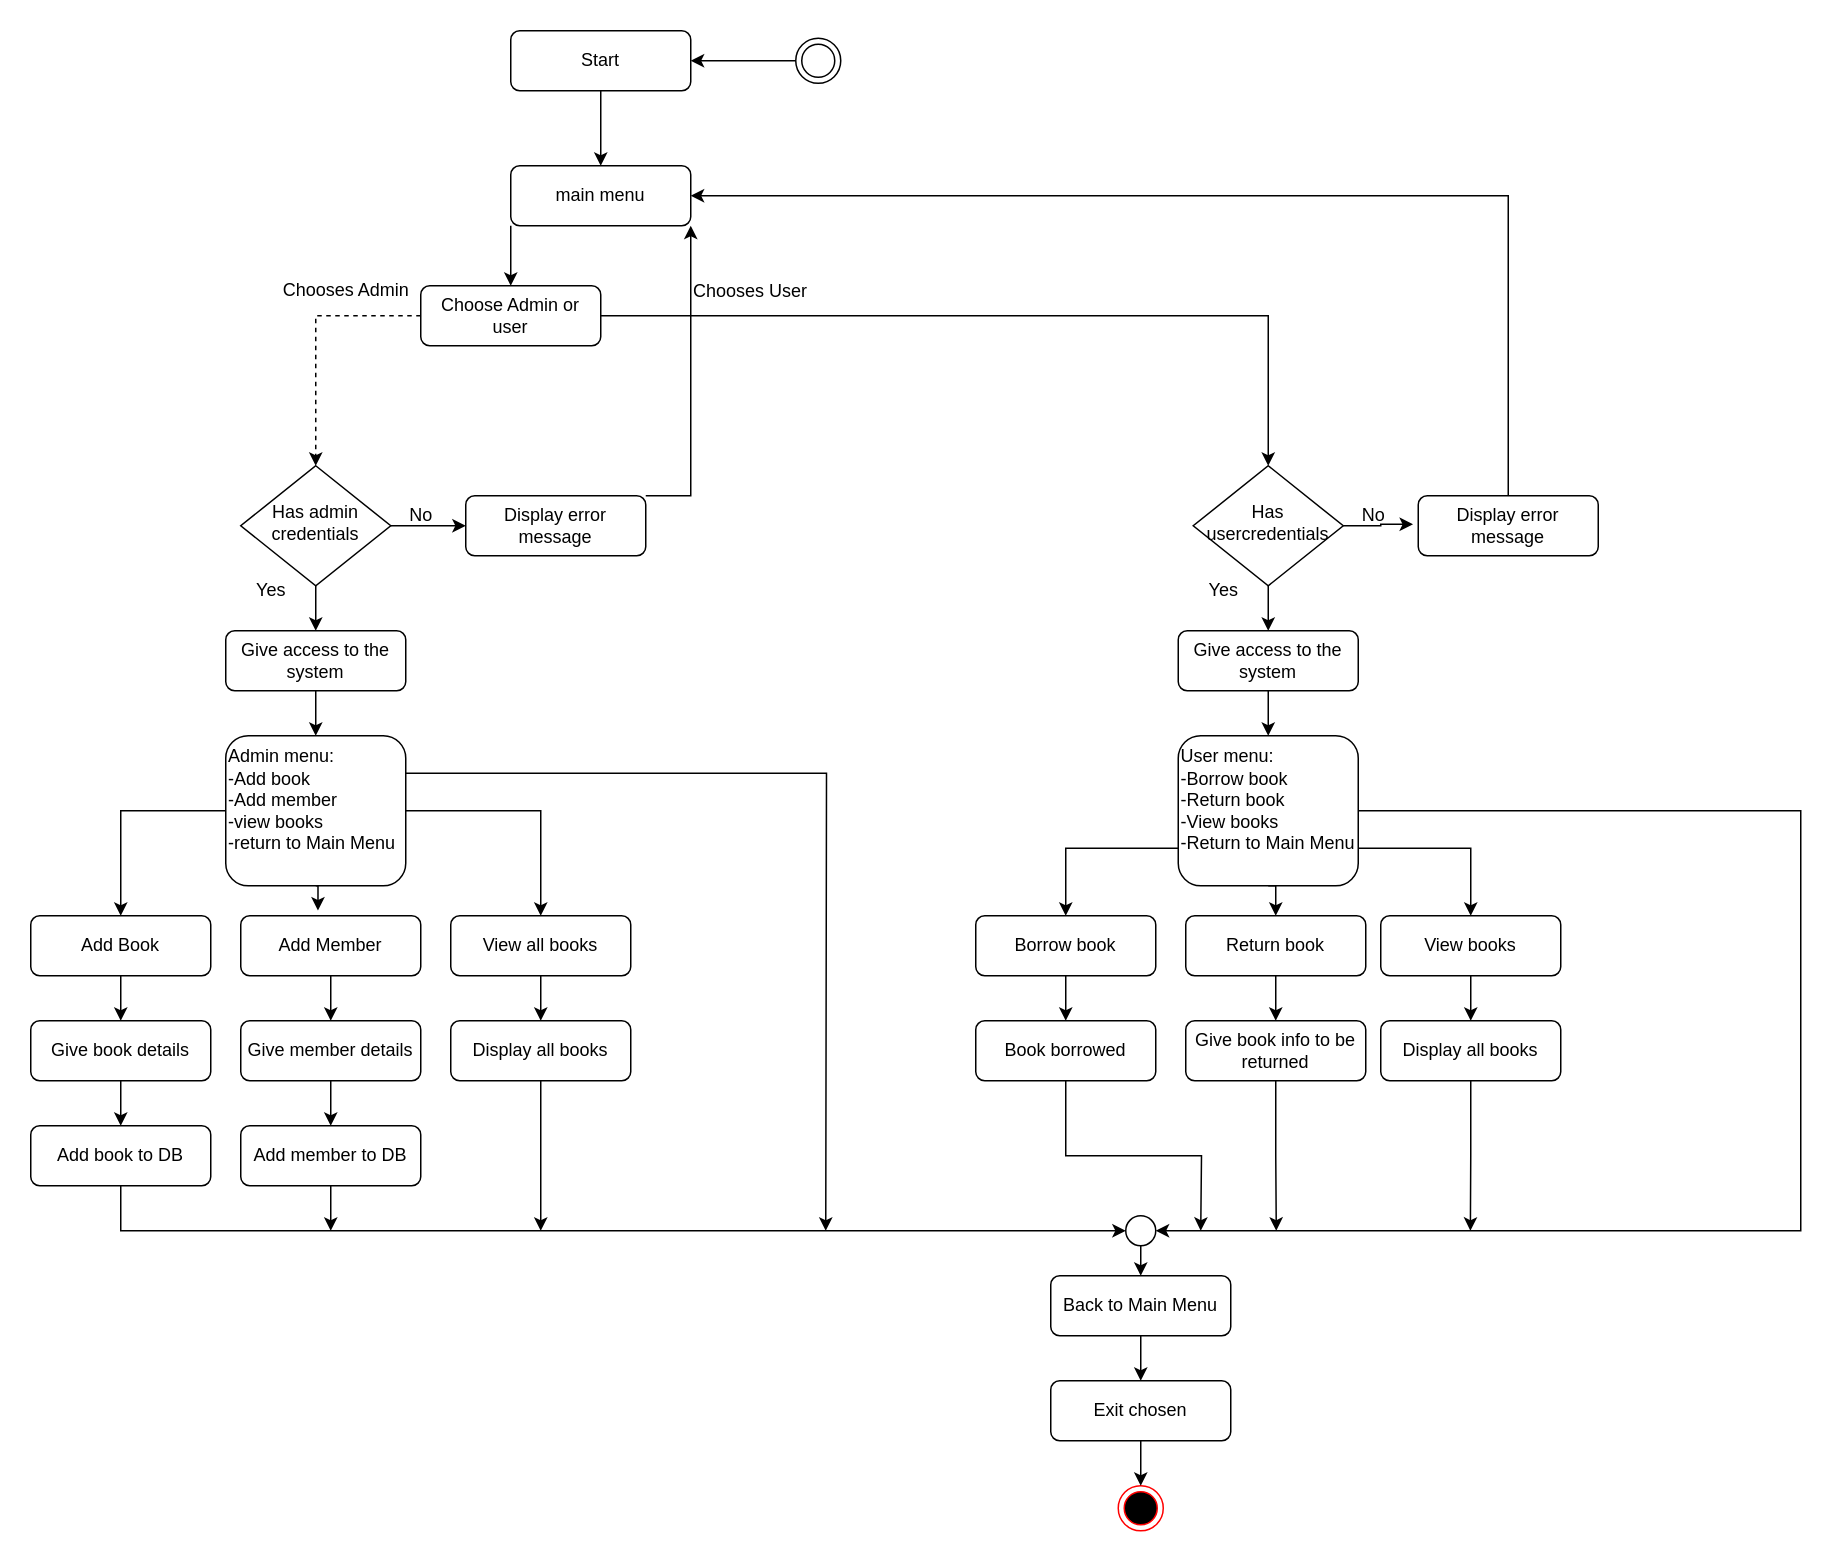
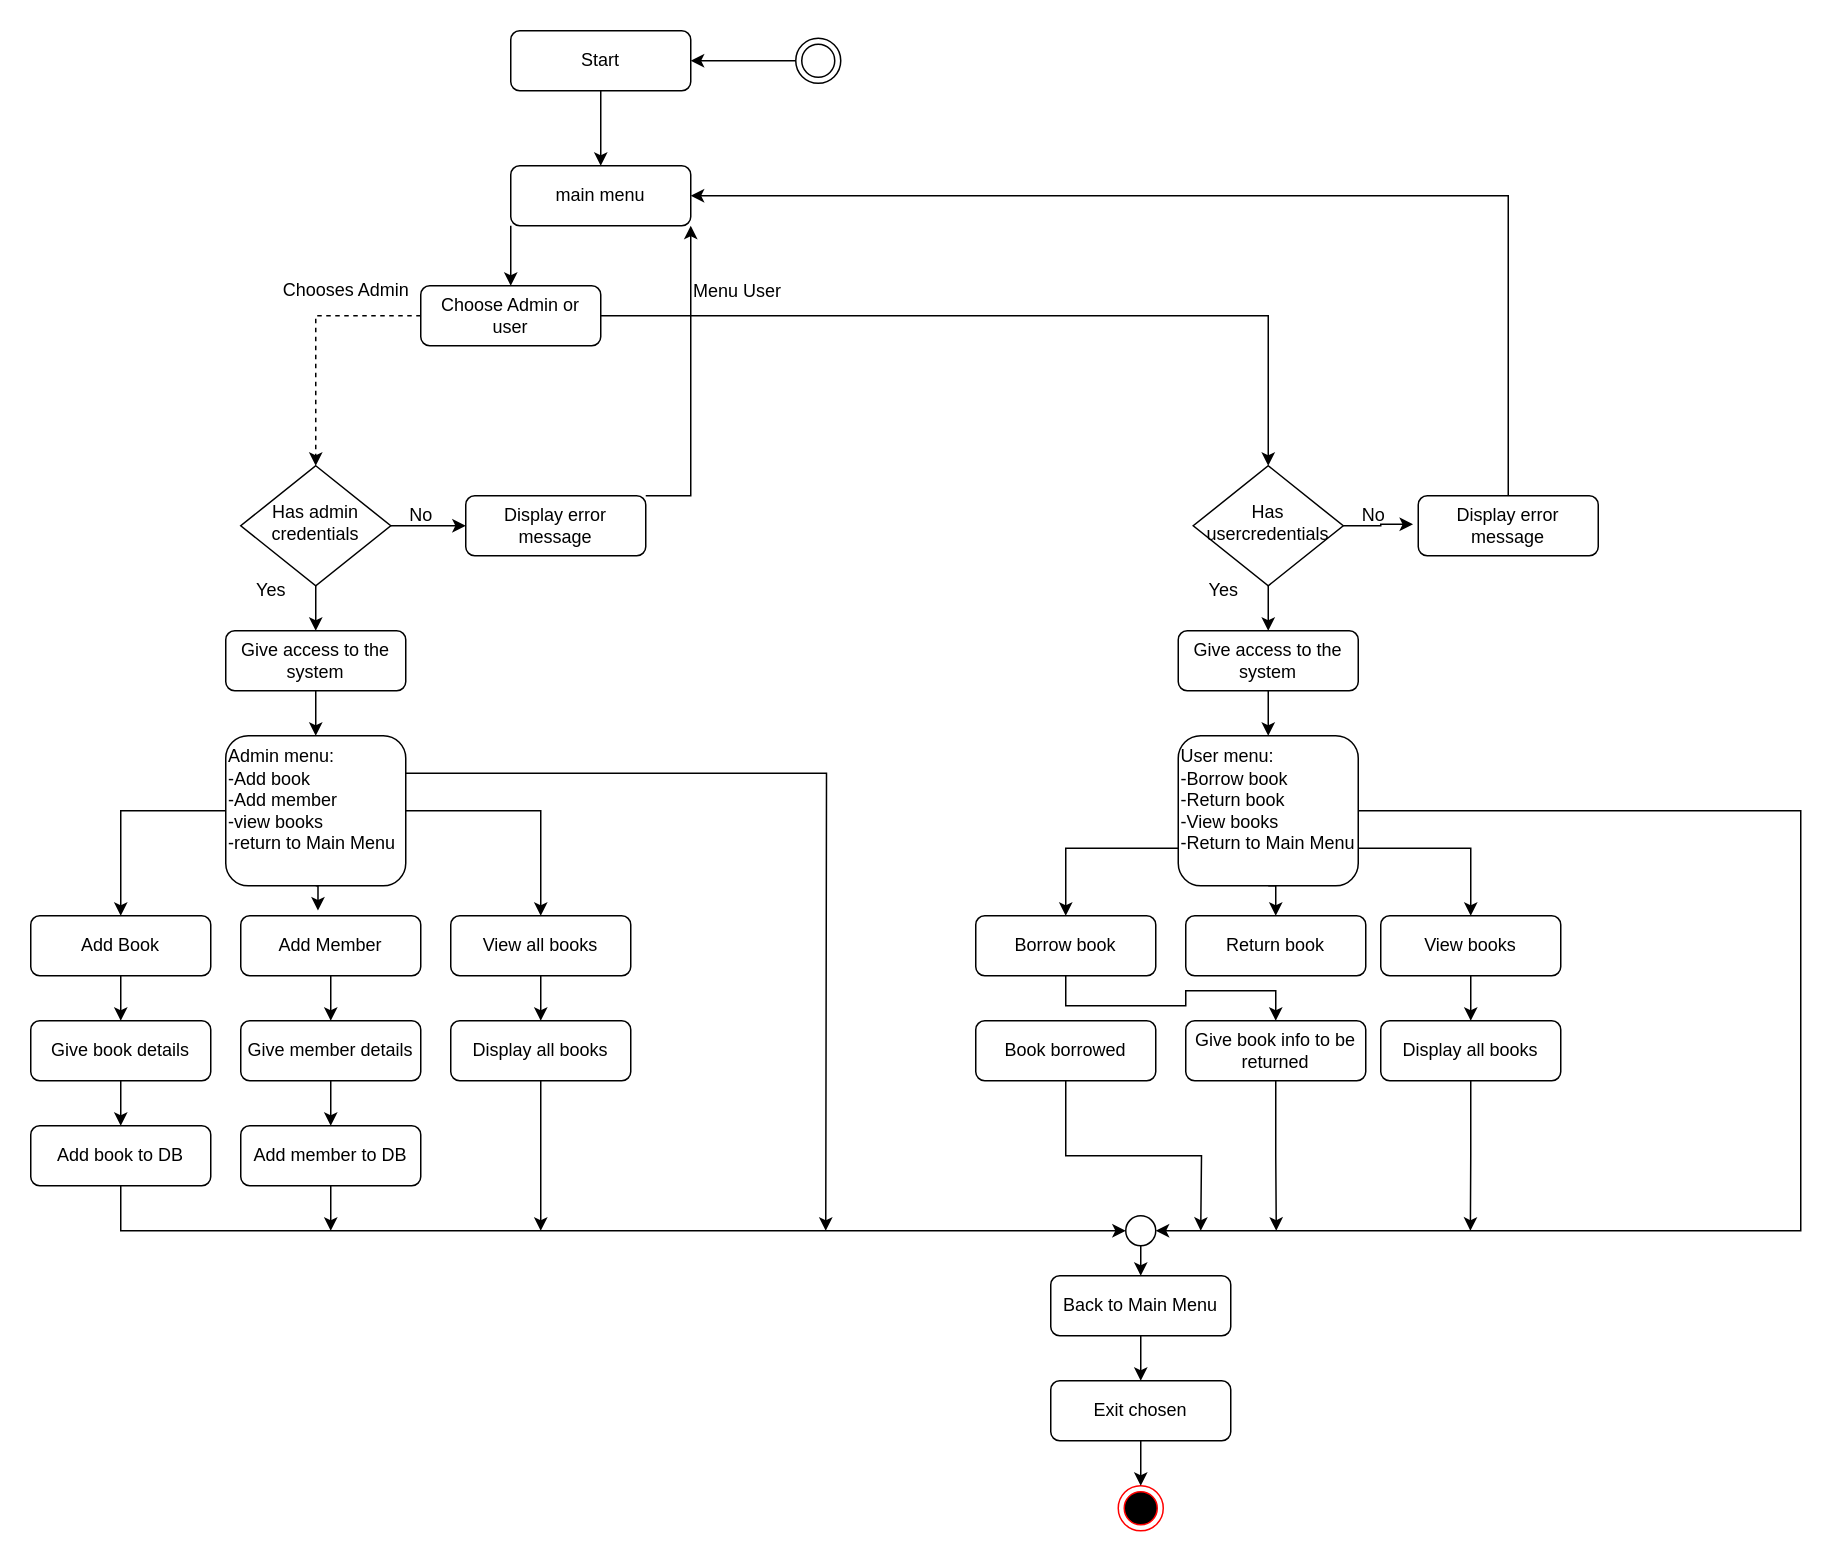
node "Chooses User": label "Chooses User" -> "Menu User"
edge "Return book" -> "Give book info to be returned": removed
edge "Borrow book" -> "Book borrowed": now "Borrow book" -> "Give book info to be returned"
